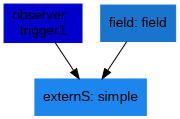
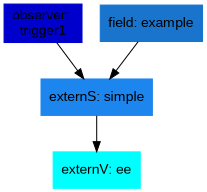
node "field: field": label "field: field" -> "field: example"
node "externV: ee": added
